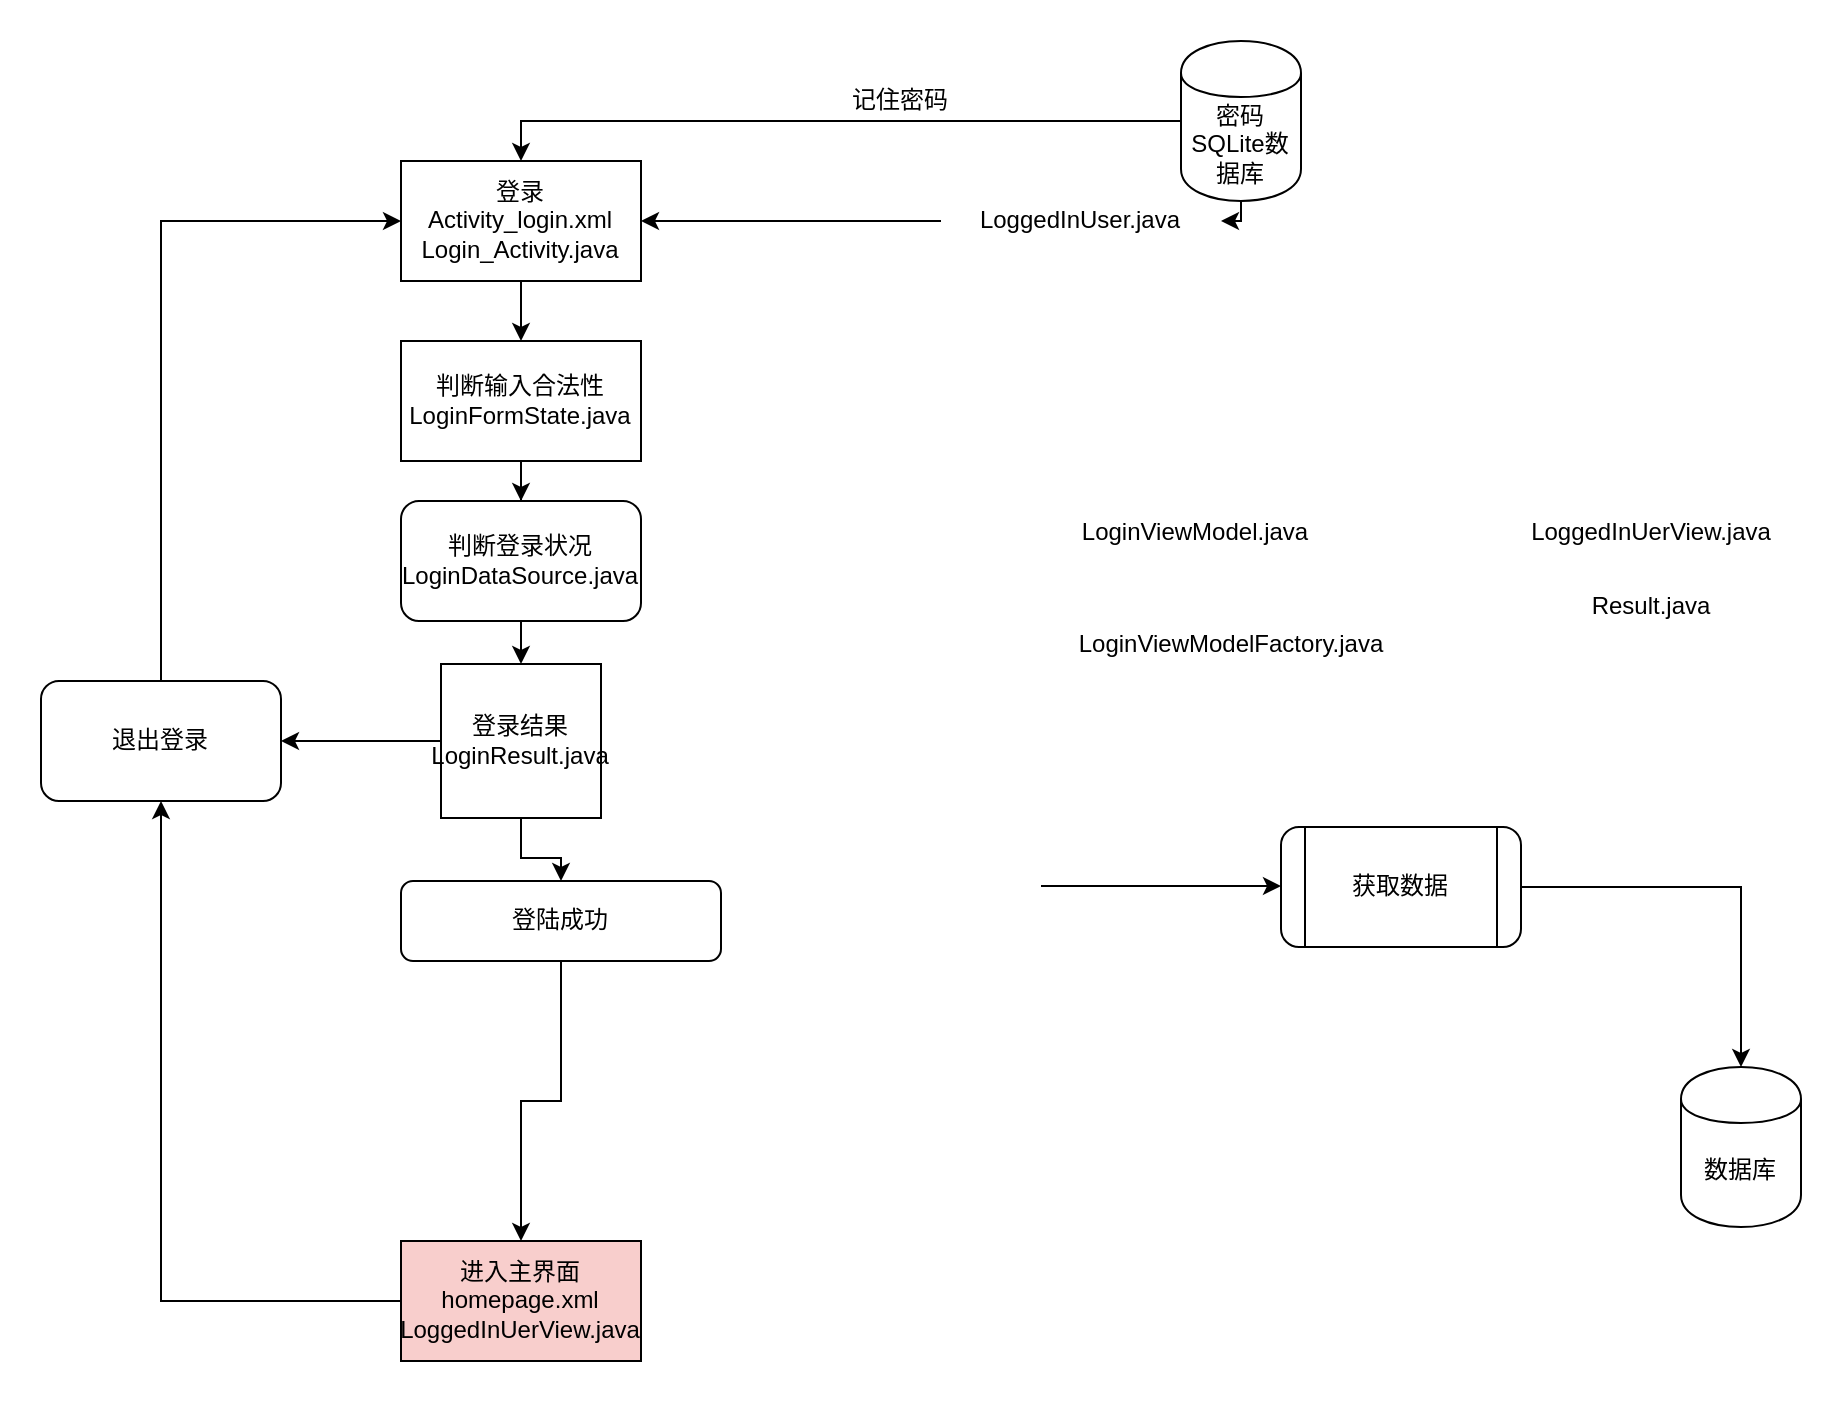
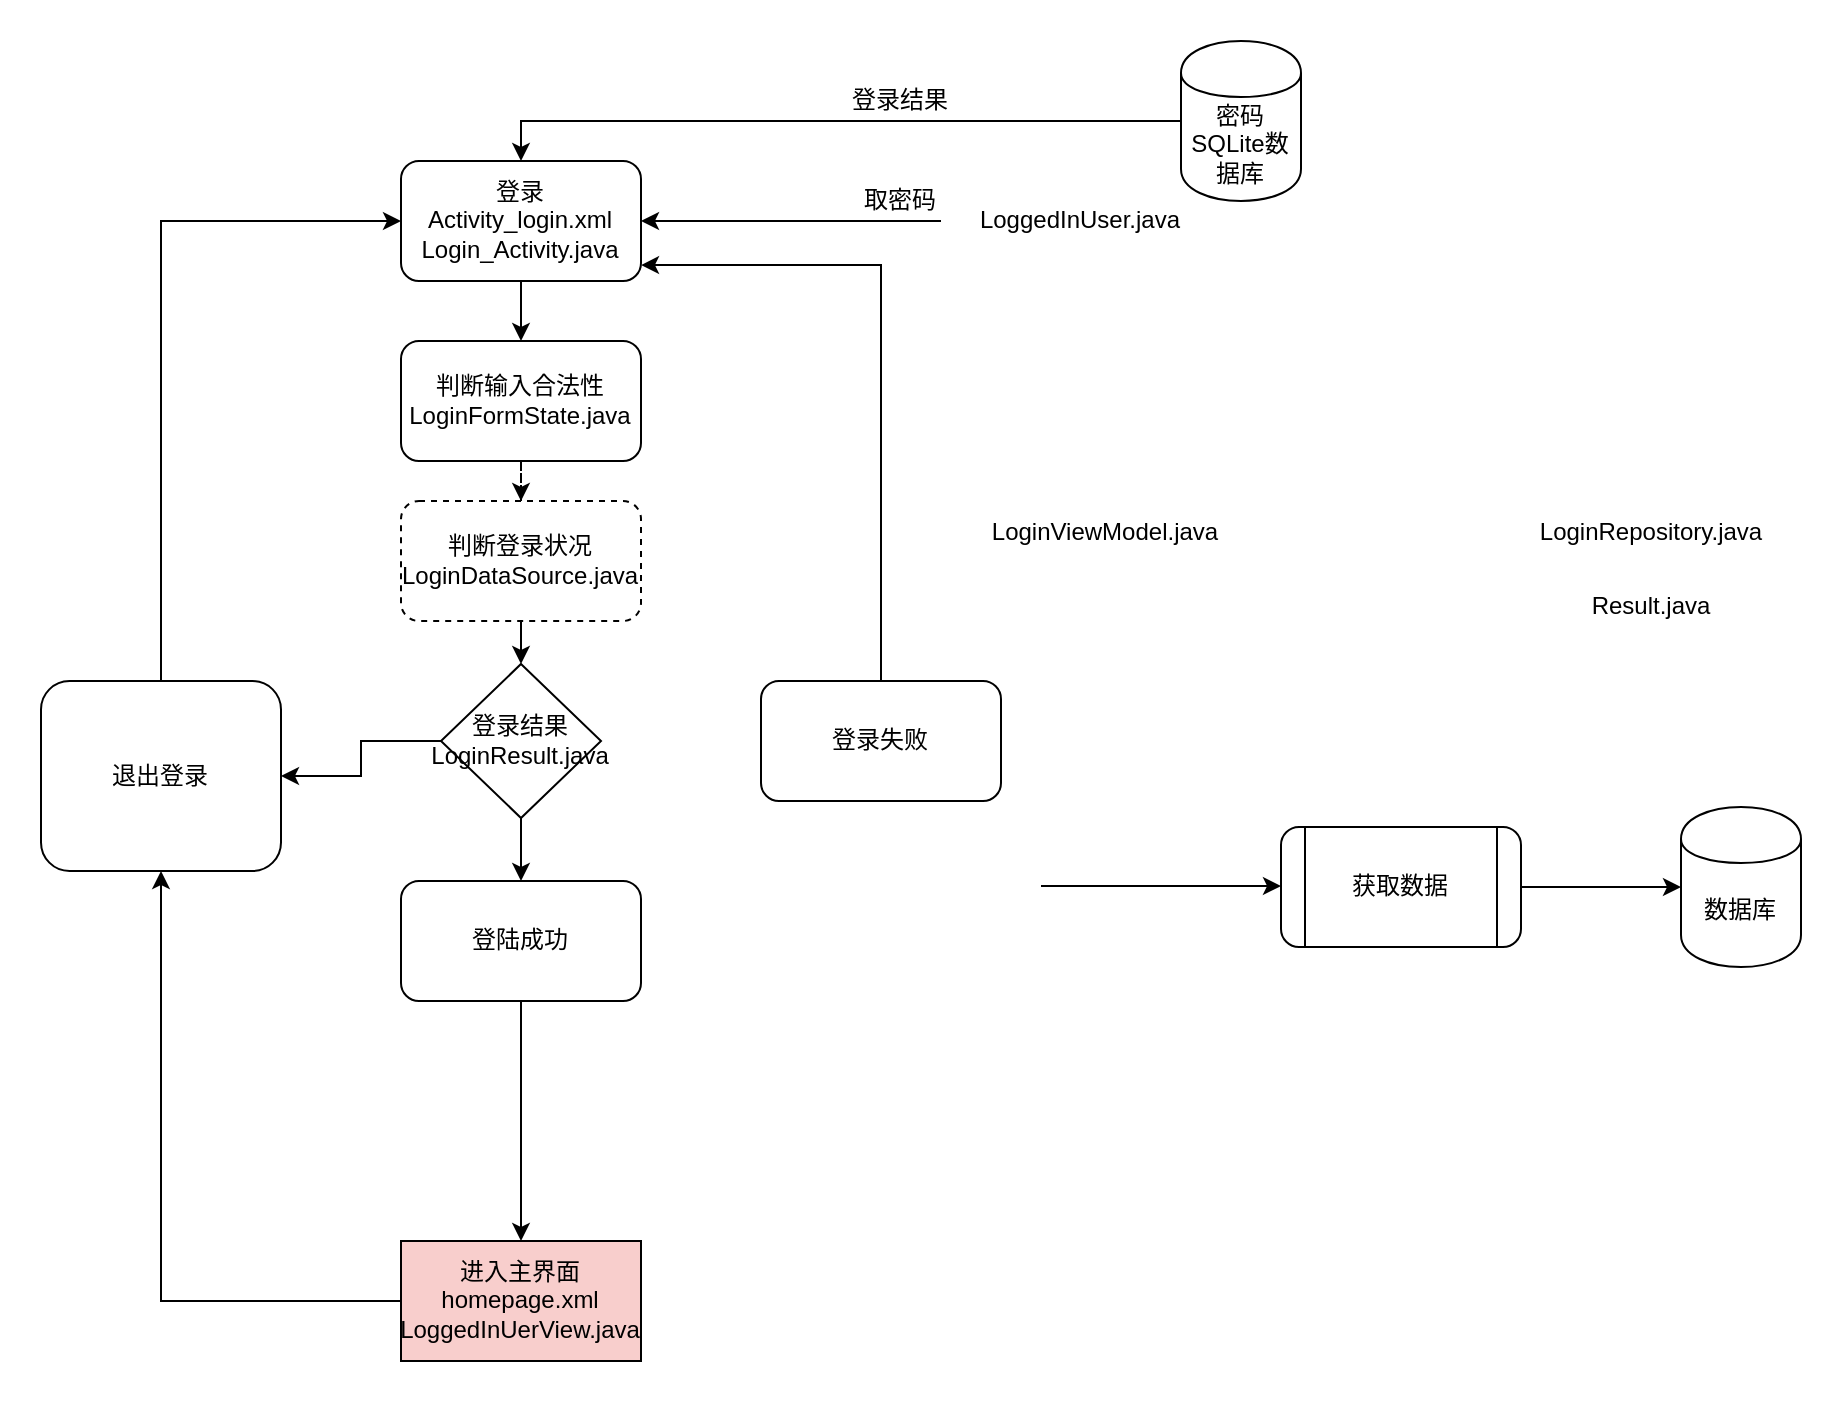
node "记住密码": label "记住密码" -> "登录结果"
node "取密码": added
edge "密码SQLite数据库" -> "LoggedInUser.java": removed
node "登录Activity_login.xmlLogin_Activity.java": shape rectangle -> rounded rectangle
edge "登录失败" -> "登录Activity_login.xmlLogin_Activity.java": added
node "判断输入合法性 LoginFormState.java": shape rectangle -> rounded rectangle
edge "判断输入合法性 LoginFormState.java" -> "判断登录状况LoginDataSource.java": style solid -> dashed
node "LoginViewModel.java": moved (1195, 533) -> (1105, 533)
node "LoggedInUerView.java": label "LoggedInUerView.java" -> "LoginRepository.java"
node "判断登录状况LoginDataSource.java": style solid -> dashed
node "LoginViewModelFactory.java": removed
node "退出登录": size 240x120 -> 240x190
node "登录结果 LoginResult.java": shape rectangle -> diamond
node "登录失败": added
node "登陆成功": size 320x80 -> 240x120
node "数据库": moved (1741, 1147) -> (1741, 887)
